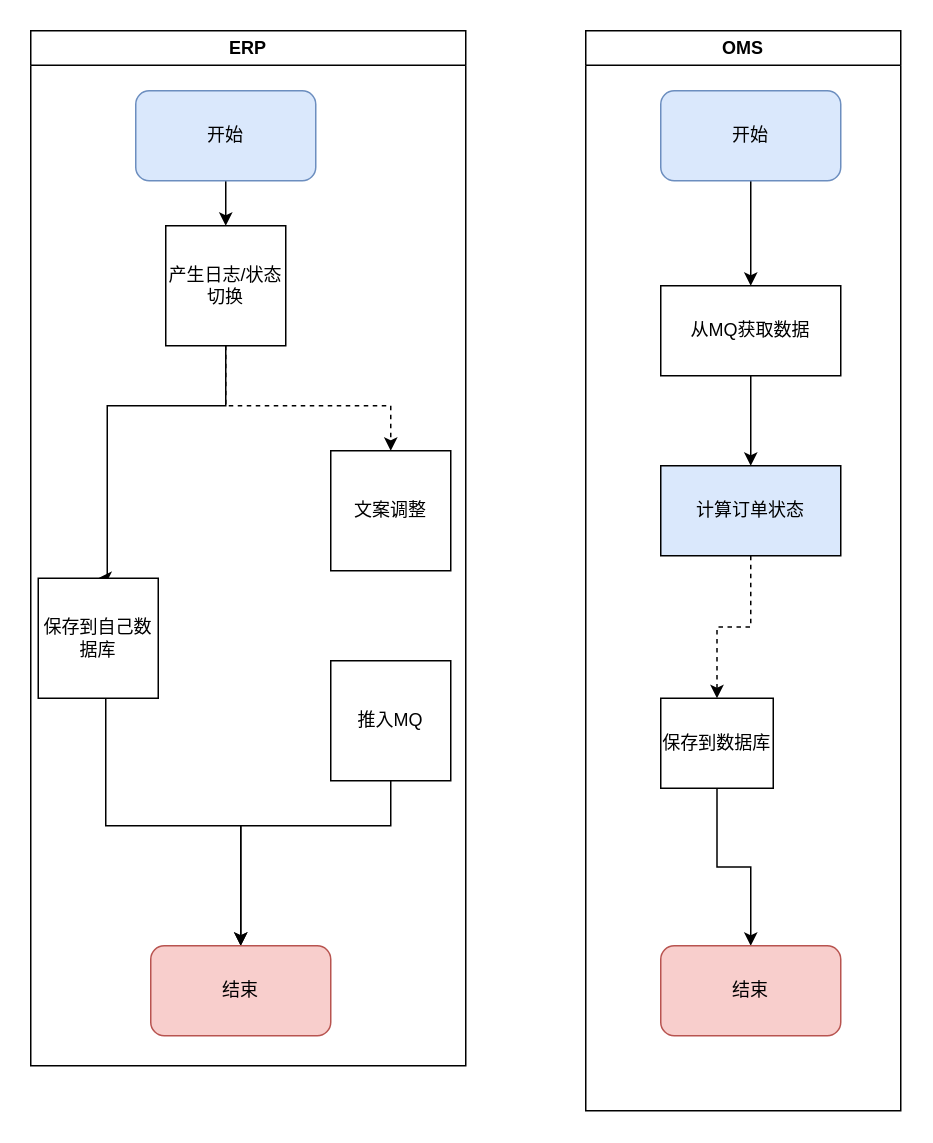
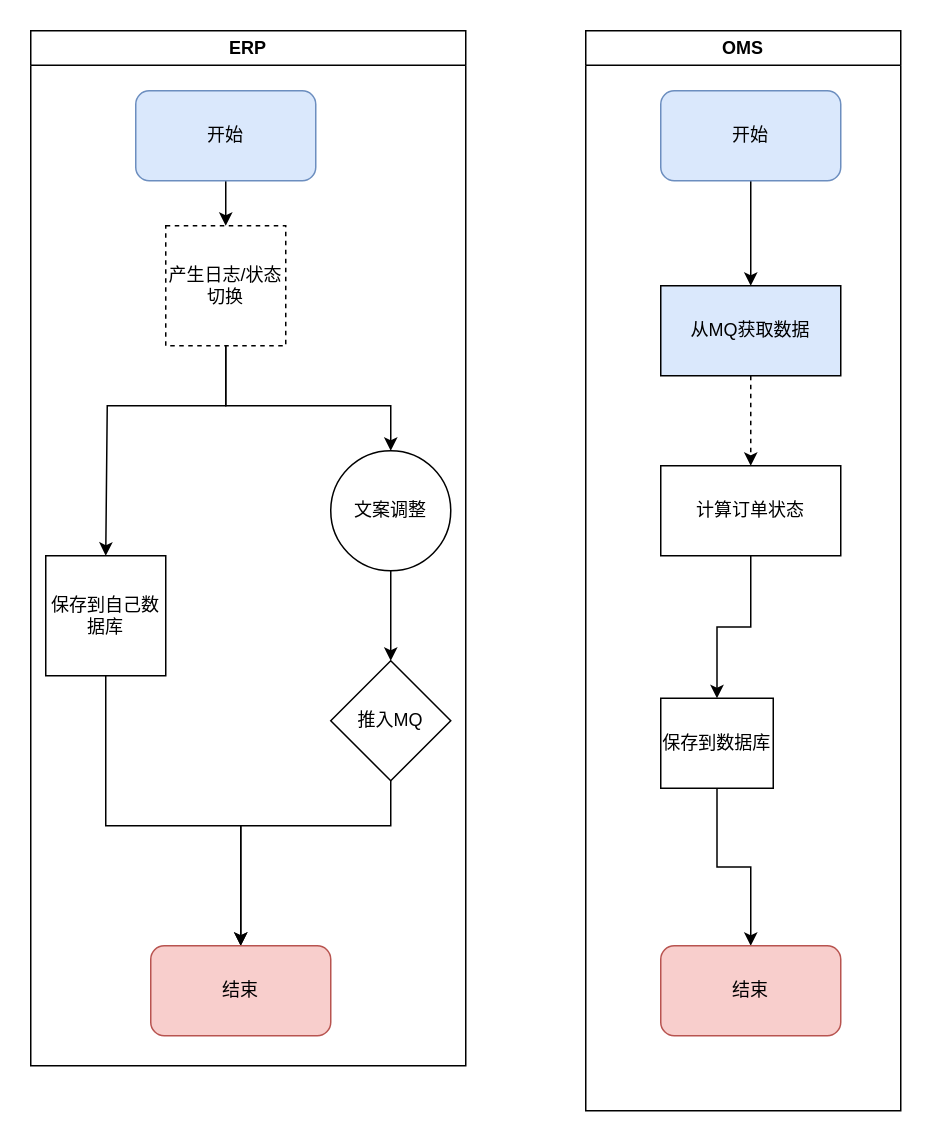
node "产生日志/状态切换": style solid -> dashed
node "从MQ获取数据": fillcolor #ffffff -> #dae8fc
edge "产生日志/状态切换" -> "文案调整": style dashed -> solid
edge "从MQ获取数据" -> "计算订单状态": style solid -> dashed
node "文案调整": shape rectangle -> ellipse
node "计算订单状态": fillcolor #dae8fc -> #ffffff
edge "文案调整" -> "推入MQ": added
edge "计算订单状态" -> "保存到数据库": style dashed -> solid
node "保存到自己数据库": moved (98, 638) -> (106, 616)
node "推入MQ": shape rectangle -> diamond
